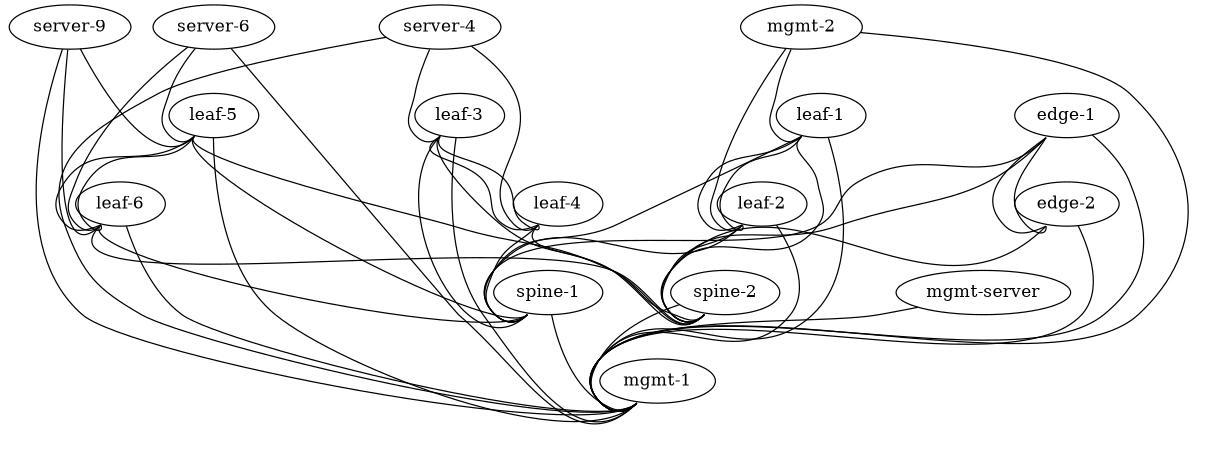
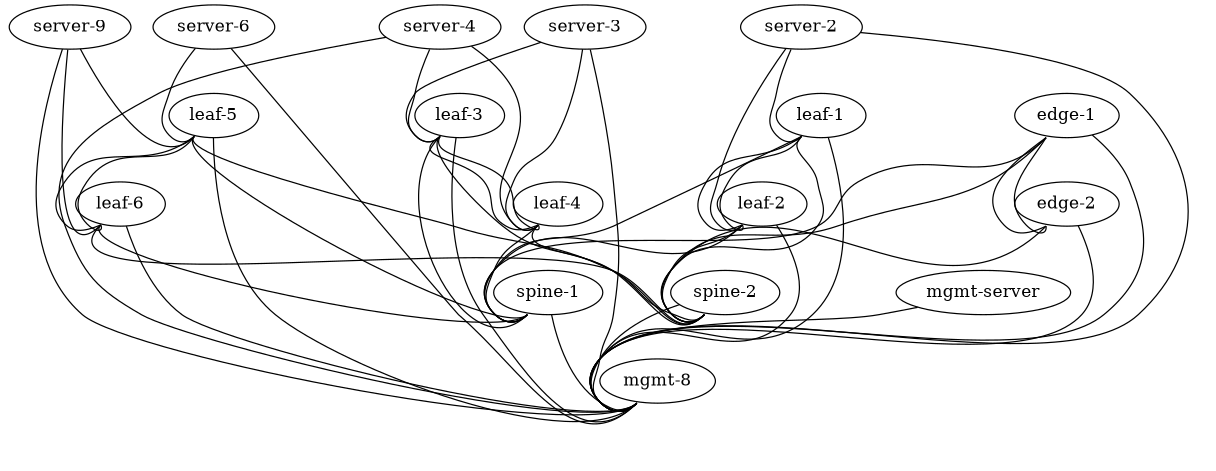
node "server-3": added
node "mgmt-2": label "mgmt-2" -> "server-2"
edge "server-6" -- "leaf-6": removed
node "mgmt-1": label "mgmt-1" -> "mgmt-8"
